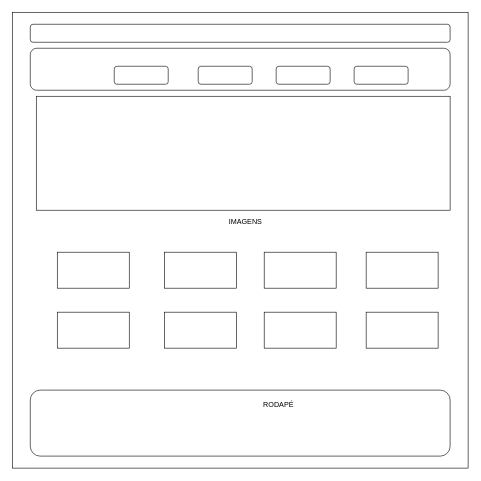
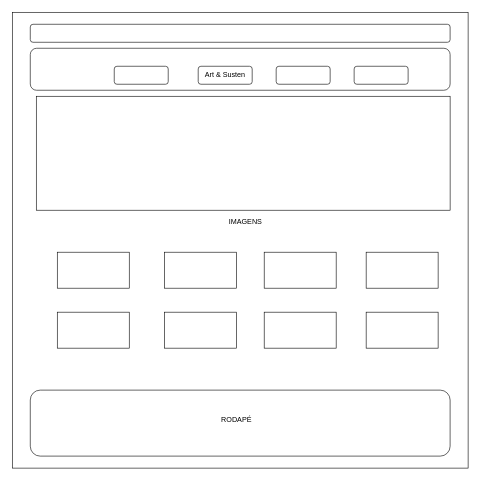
node "Art & Susten": added
node "RODAPÉ": moved (279, 405) -> (237, 420)
